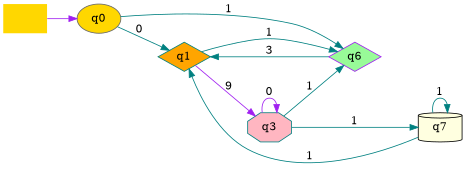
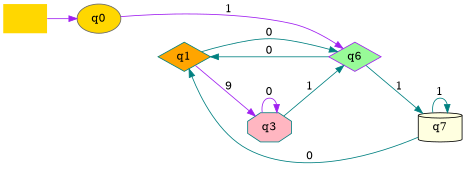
edge "q0" -> "q6": color teal -> purple
edge "q1" -> "q6": label "1" -> "0"
edge "q0" -> "q1": removed, label "0"
edge "q6" -> "q1": label "3" -> "0"
edge "q3" -> "q7": now "q6" -> "q7"
edge "q7" -> "q1": label "1" -> "0"
